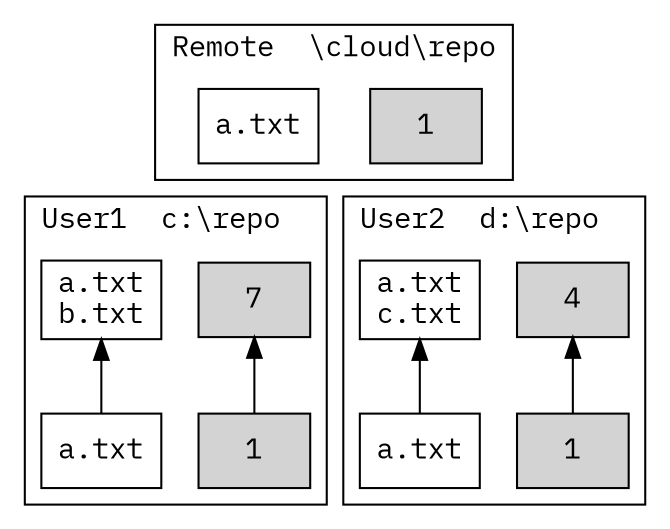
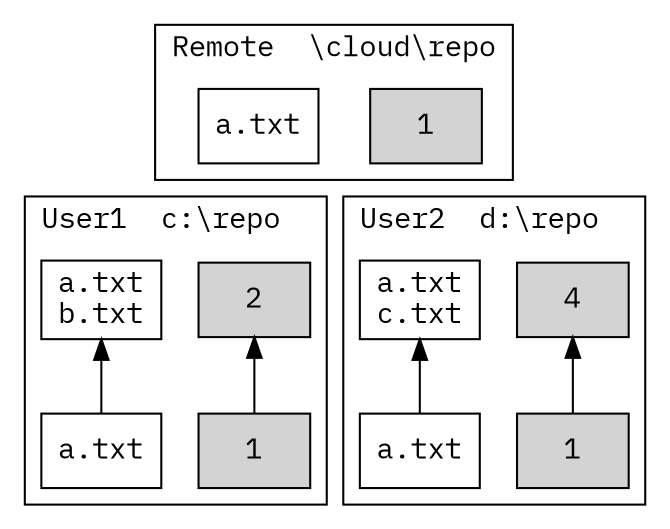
node "7": label "7" -> "2"
